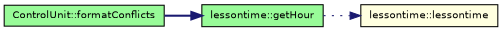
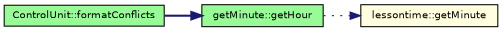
node "lessontime::getHour": label "lessontime::getHour" -> "getMinute::getHour"
node "lessontime::lessontime": label "lessontime::lessontime" -> "lessontime::getMinute"
